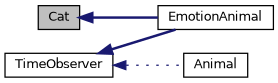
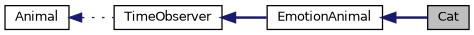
edge "EmotionAnimal" -> "Cat": reversed
edge "Animal" -> "TimeObserver": reversed
